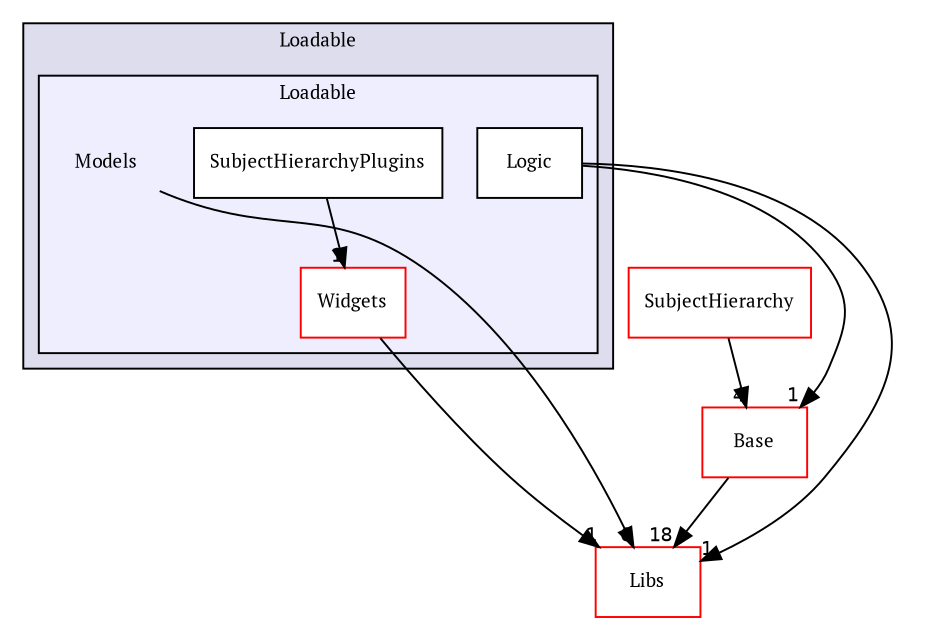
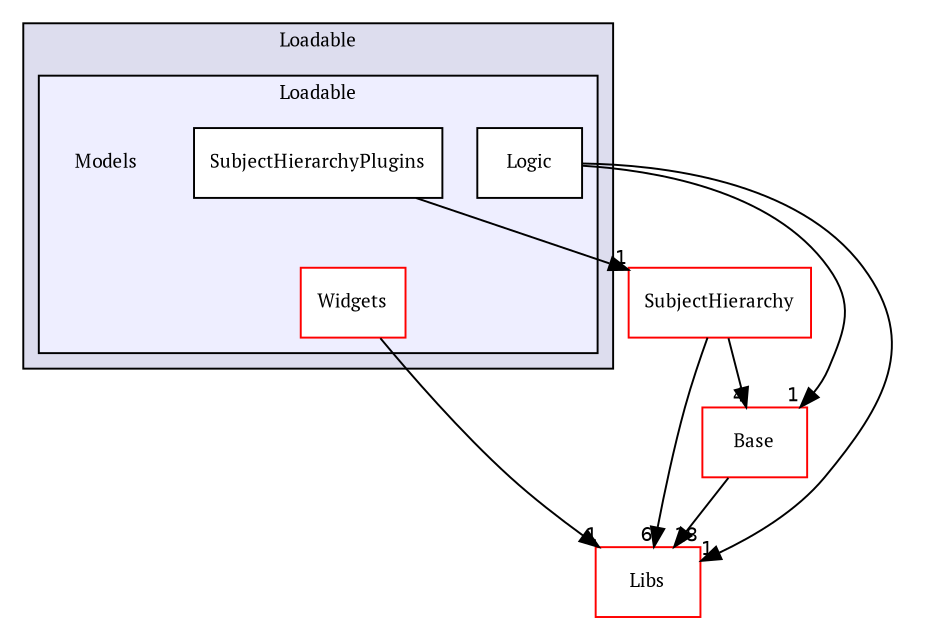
edge "SubjectHierarchyPlugins" -> "Widgets": now "SubjectHierarchyPlugins" -> "SubjectHierarchy"
edge "Models" -> "Libs": now "SubjectHierarchy" -> "Libs"
